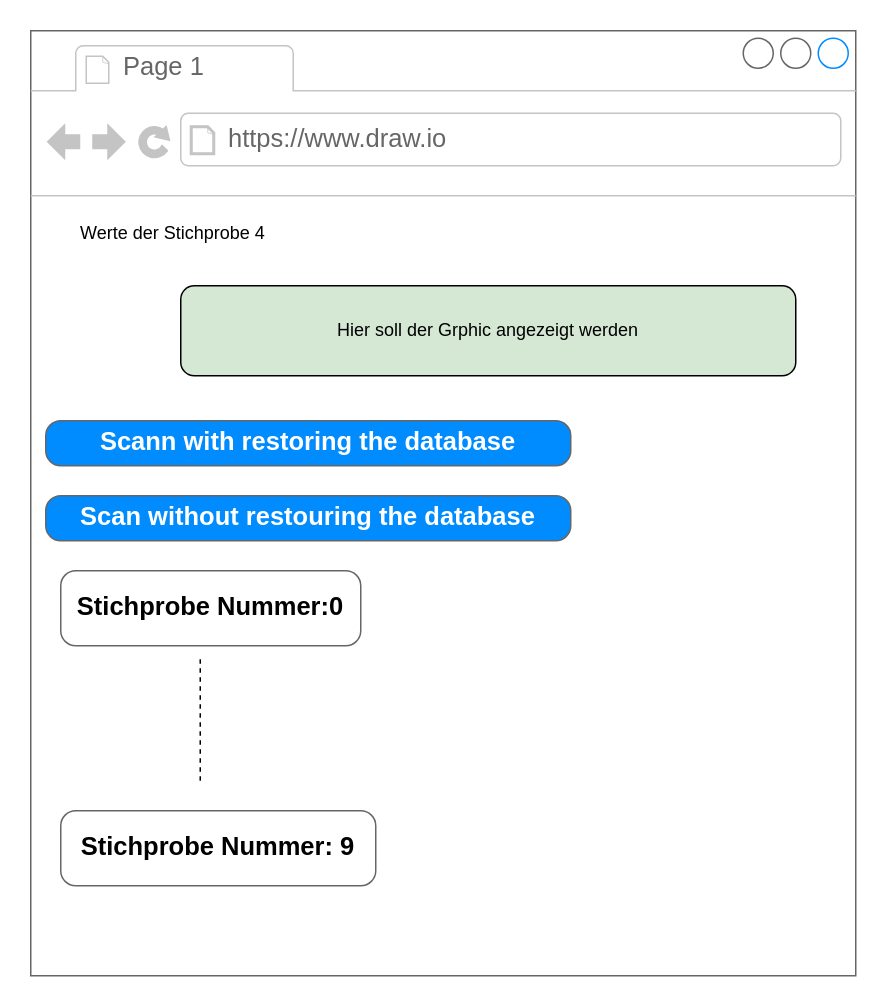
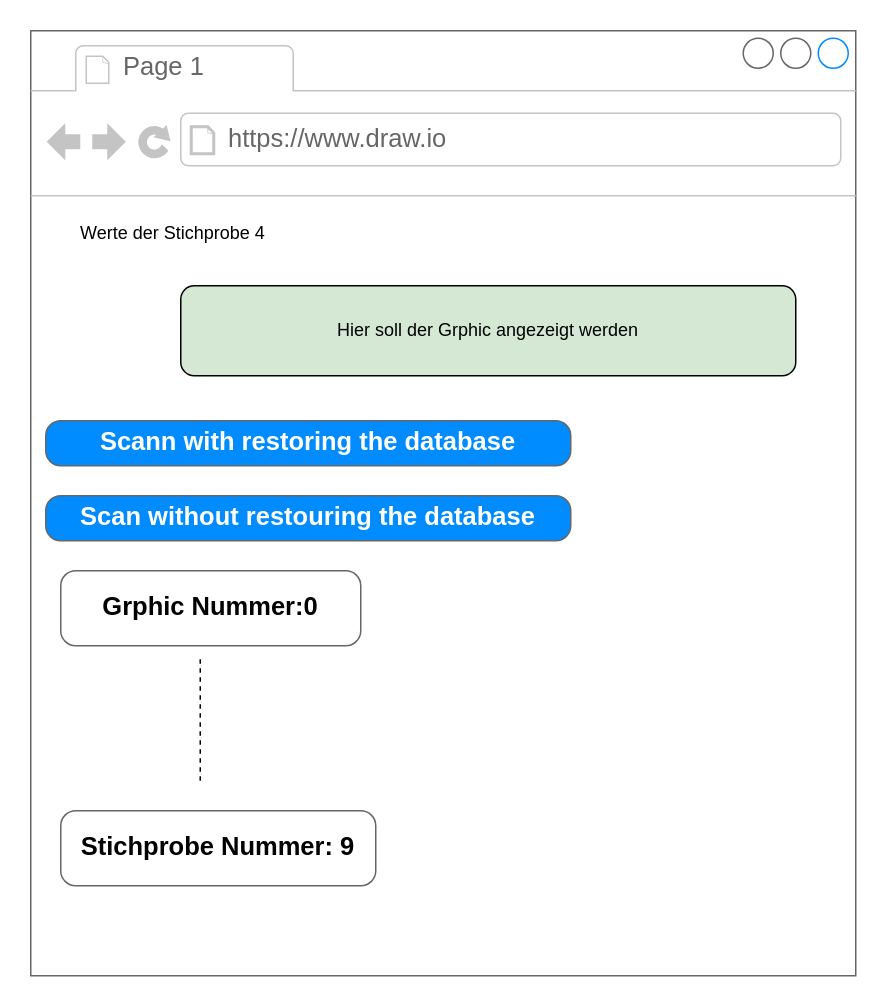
node "Stichprobe Nummer:0": label "Stichprobe Nummer:0" -> "Grphic Nummer:0"
